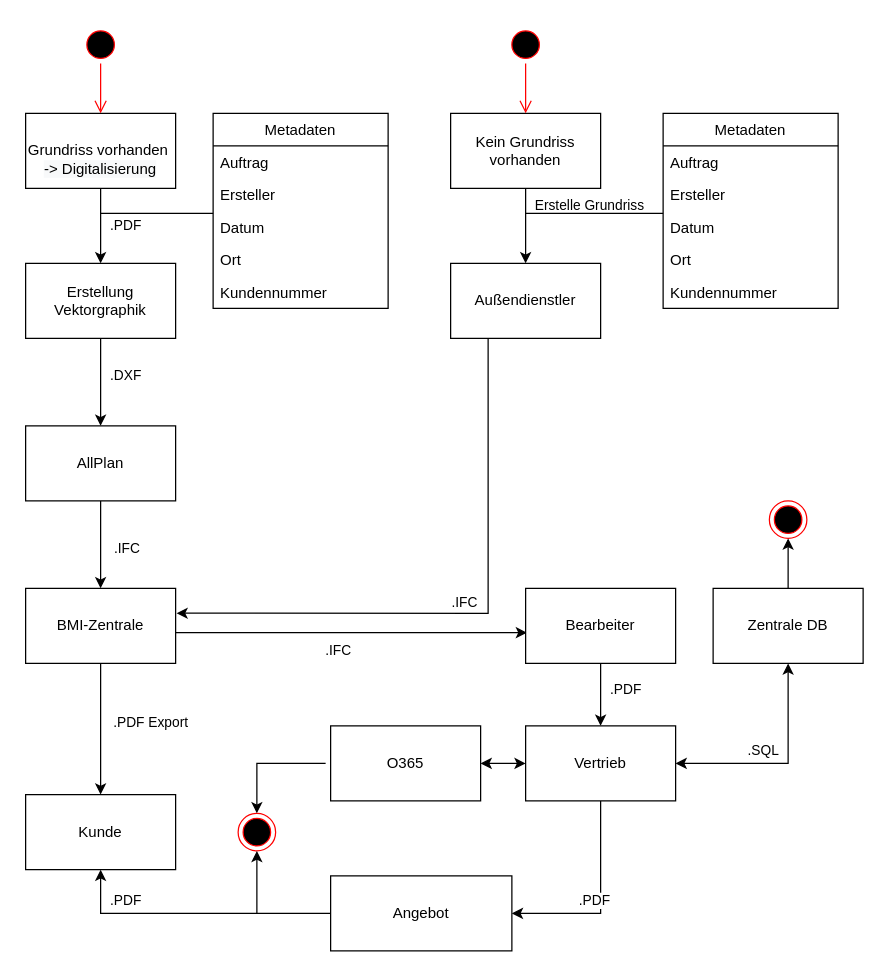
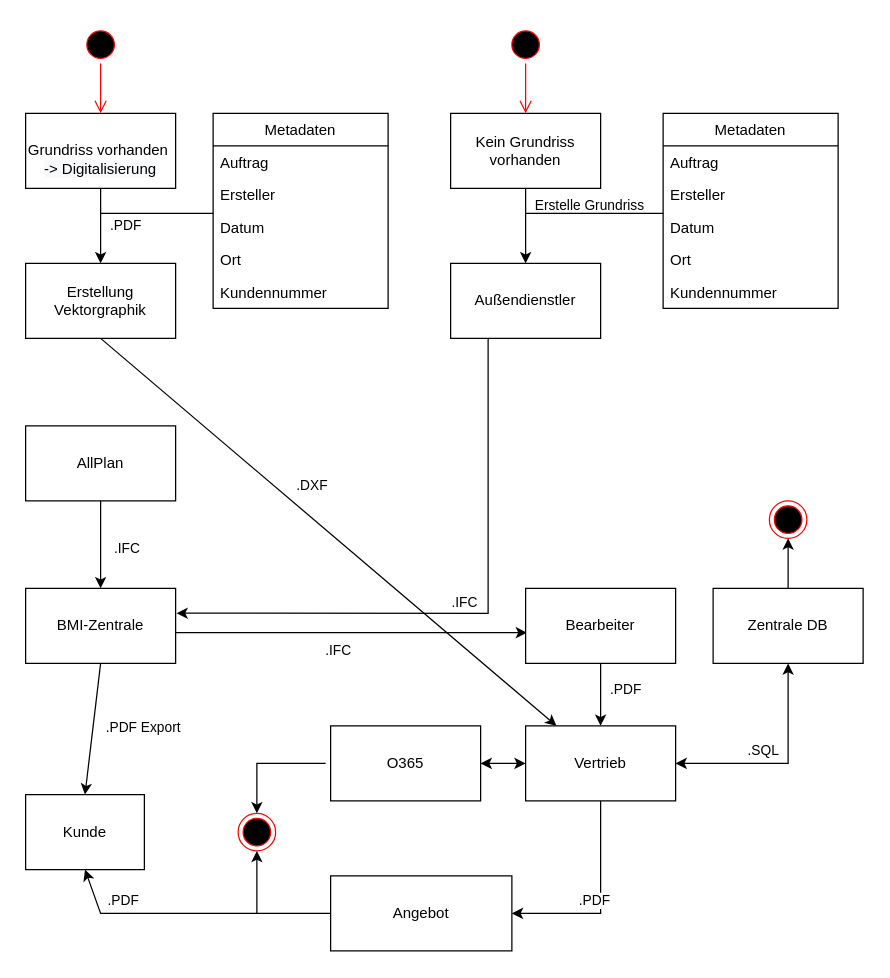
edge "Erstellung Vektorgraphik" -> "AllPlan": now "Erstellung Vektorgraphik" -> "Vertrieb"
node "Kunde": size 150x75 -> 119x75
